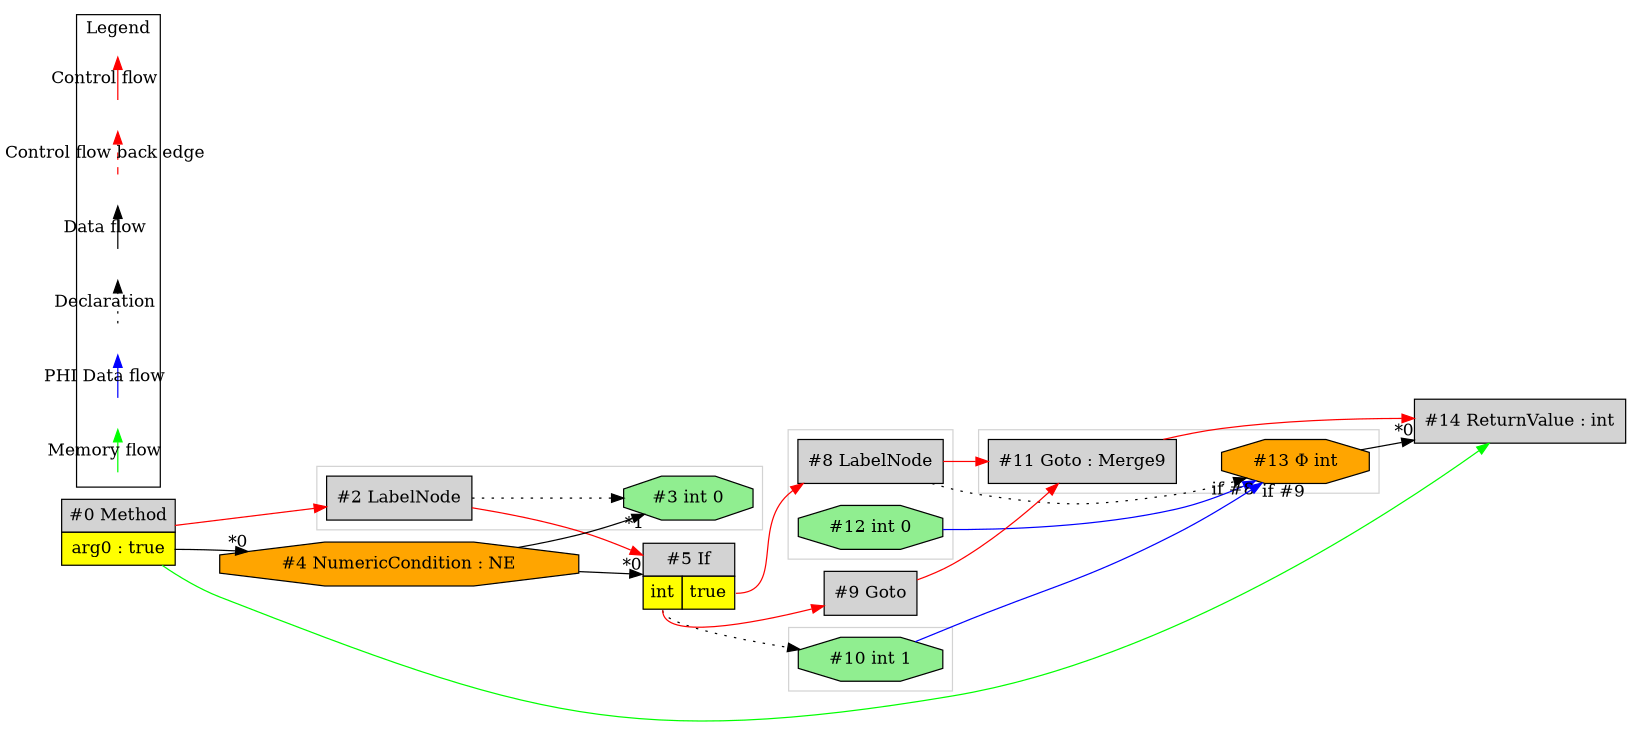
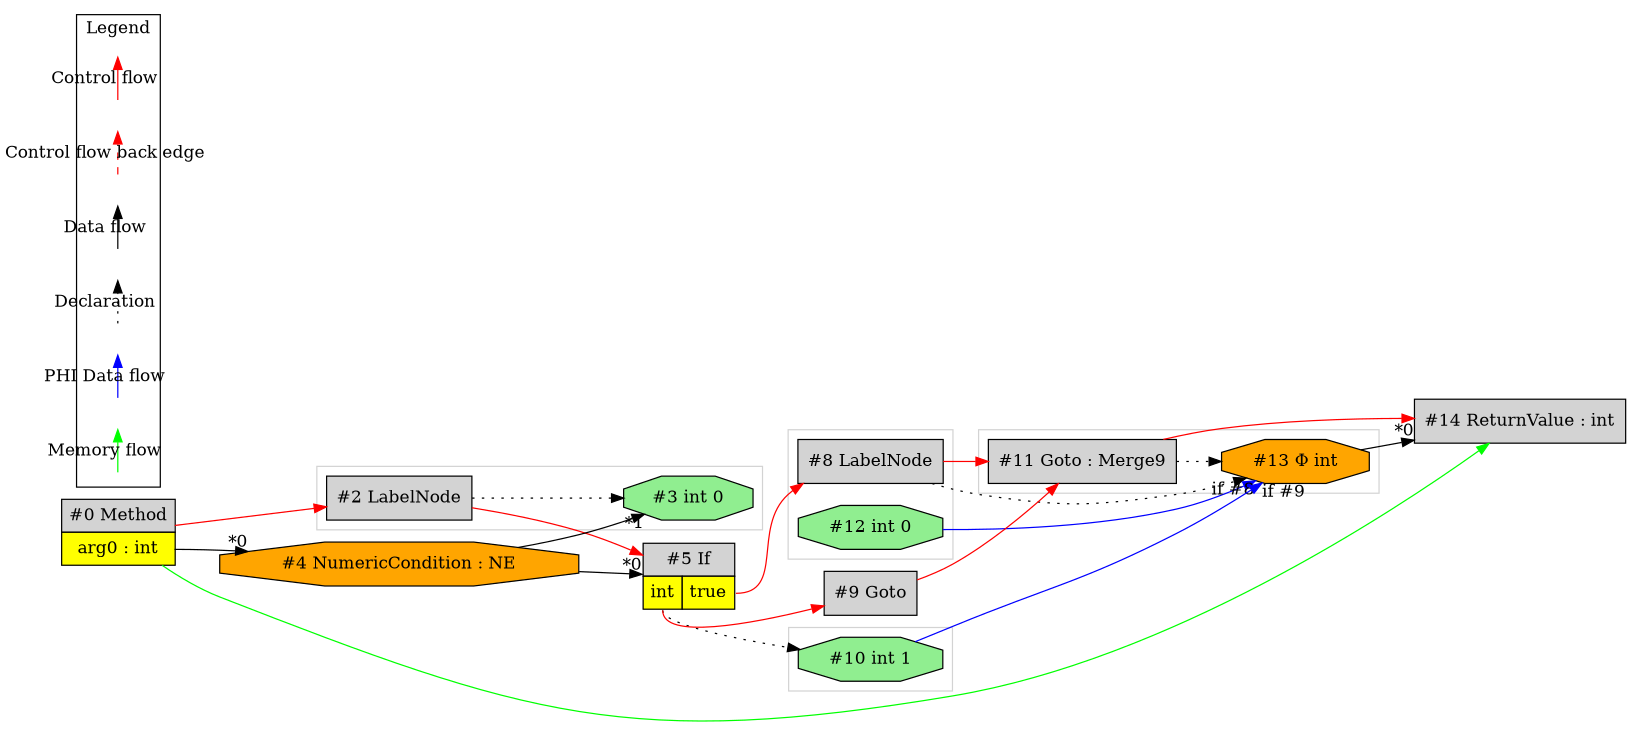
edge "#11 Goto : Merge9" -> "#13 Φ int": added
node "#0 Method": text "arg0 : true" -> "arg0 : int"
